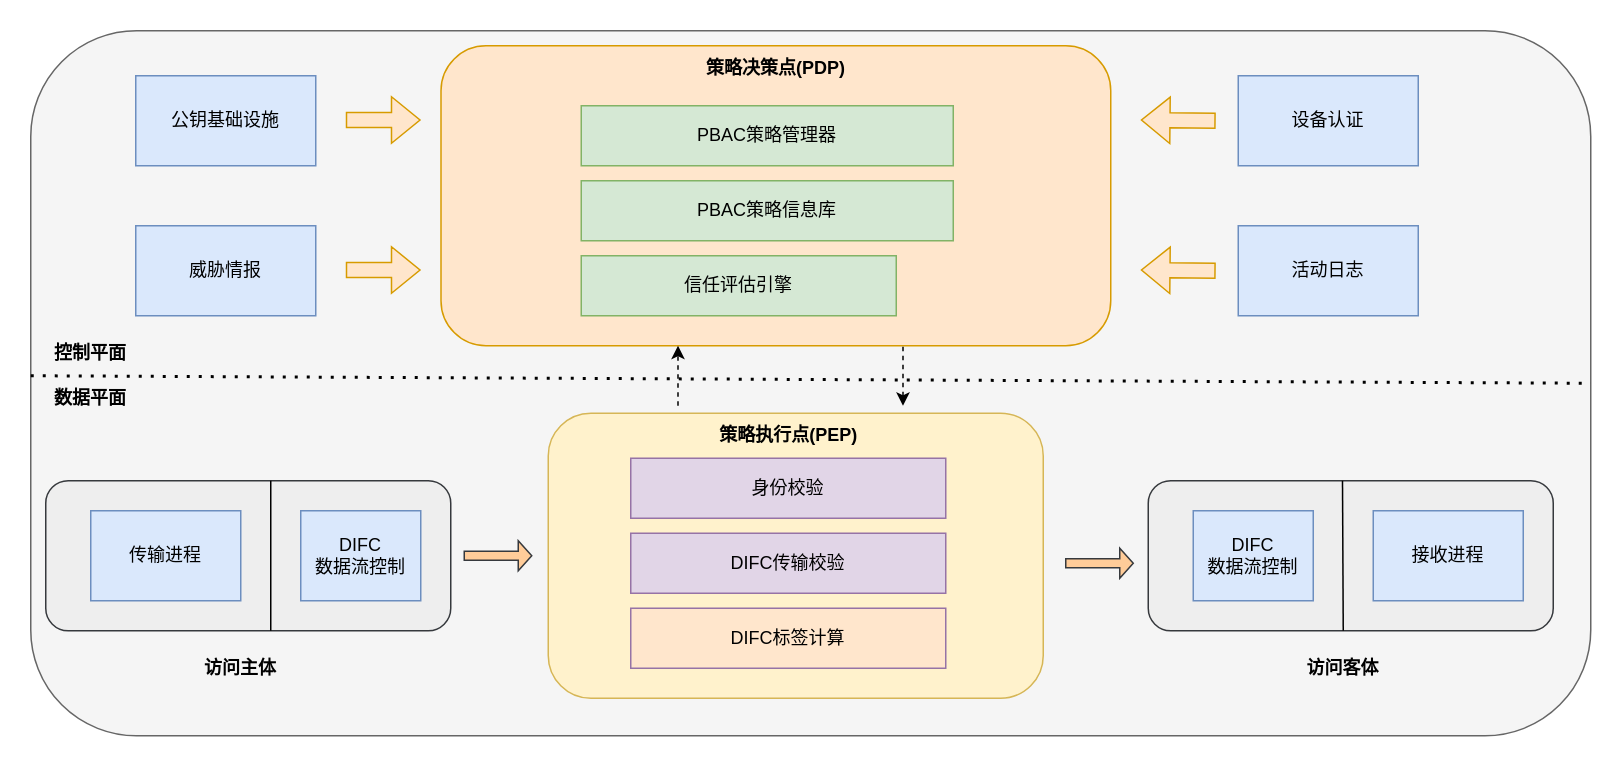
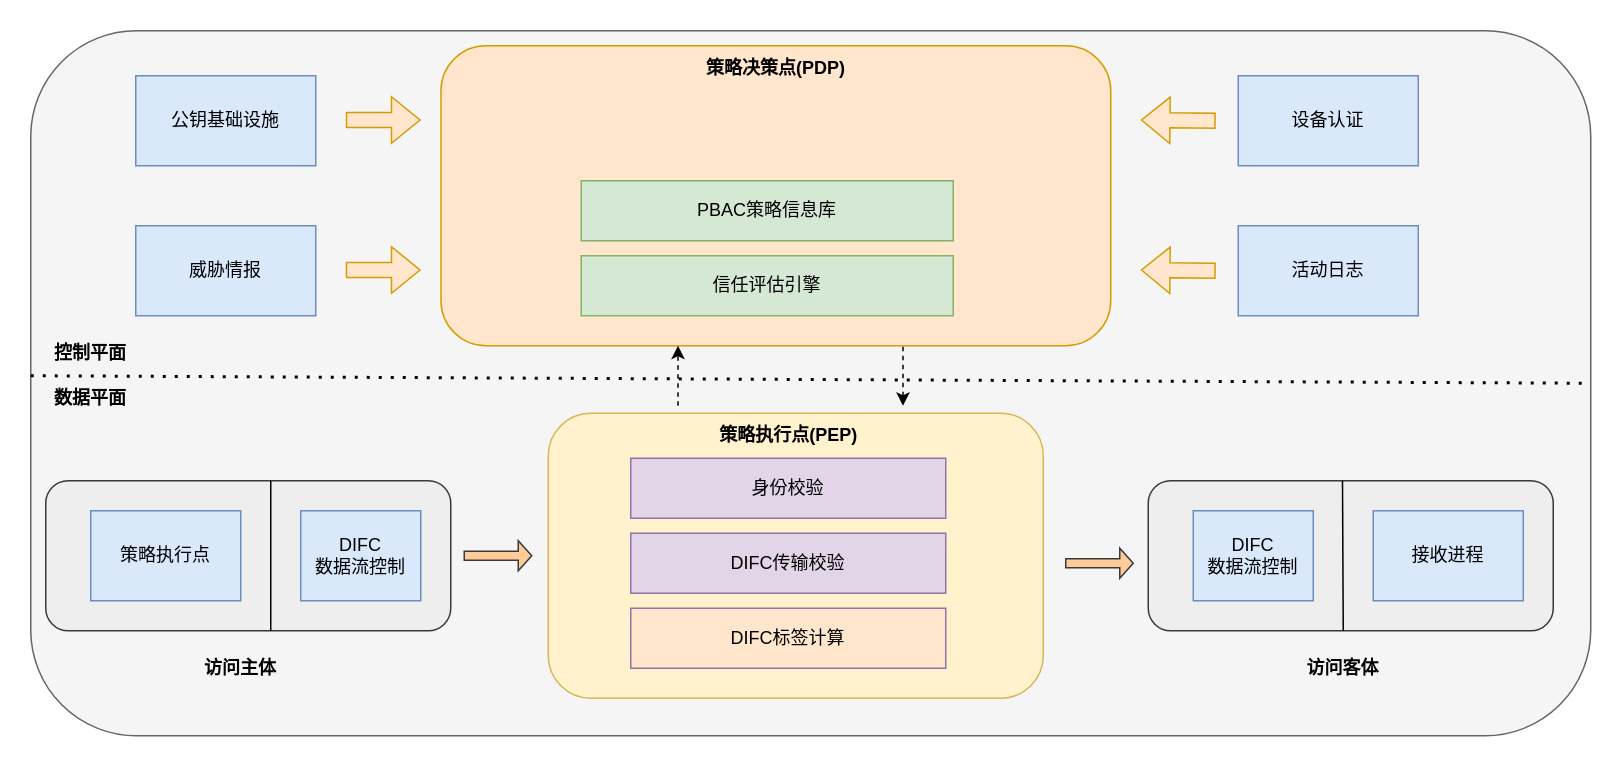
node "PBAC策略管理器": removed
node "信任评估引擎": size 315x60 -> 372x60
node "传输进程": label "传输进程" -> "策略执行点"
